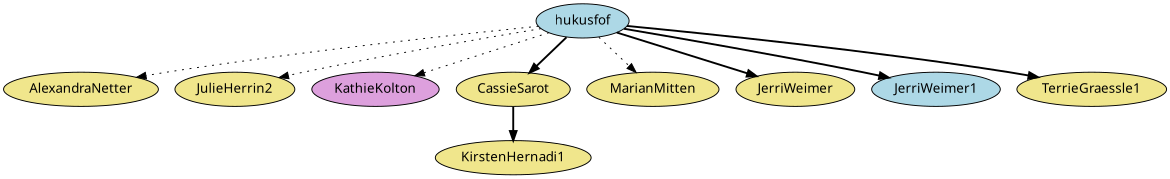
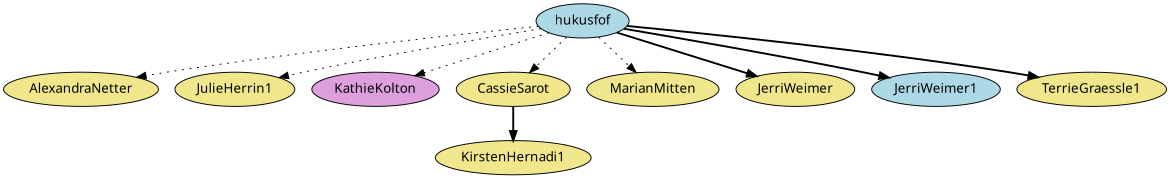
edge "hukusfof" -> "CassieSarot": style bold -> dotted
node "JulieHerrin2": label "JulieHerrin2" -> "JulieHerrin1"
